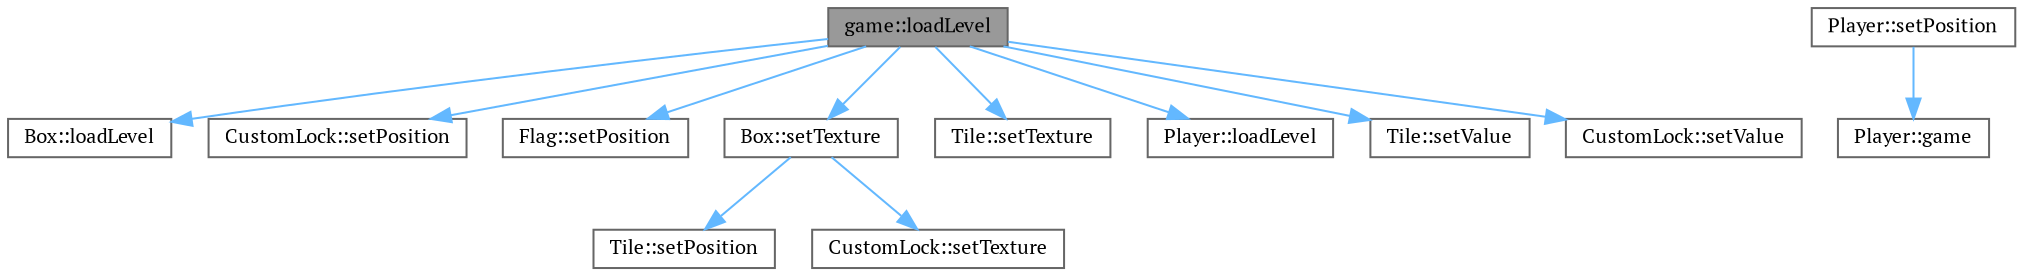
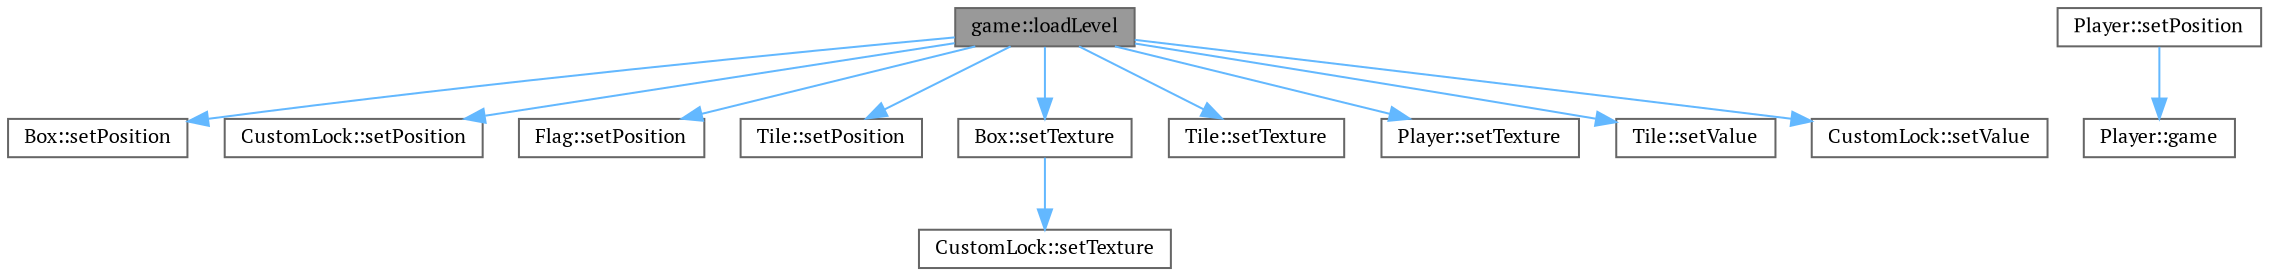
node "Box::loadLevel": label "Box::loadLevel" -> "Box::setPosition"
node "Player::loadLevel": label "Player::loadLevel" -> "Player::setTexture"
edge "Box::setTexture" -> "Tile::setPosition": now "game::loadLevel" -> "Tile::setPosition"
